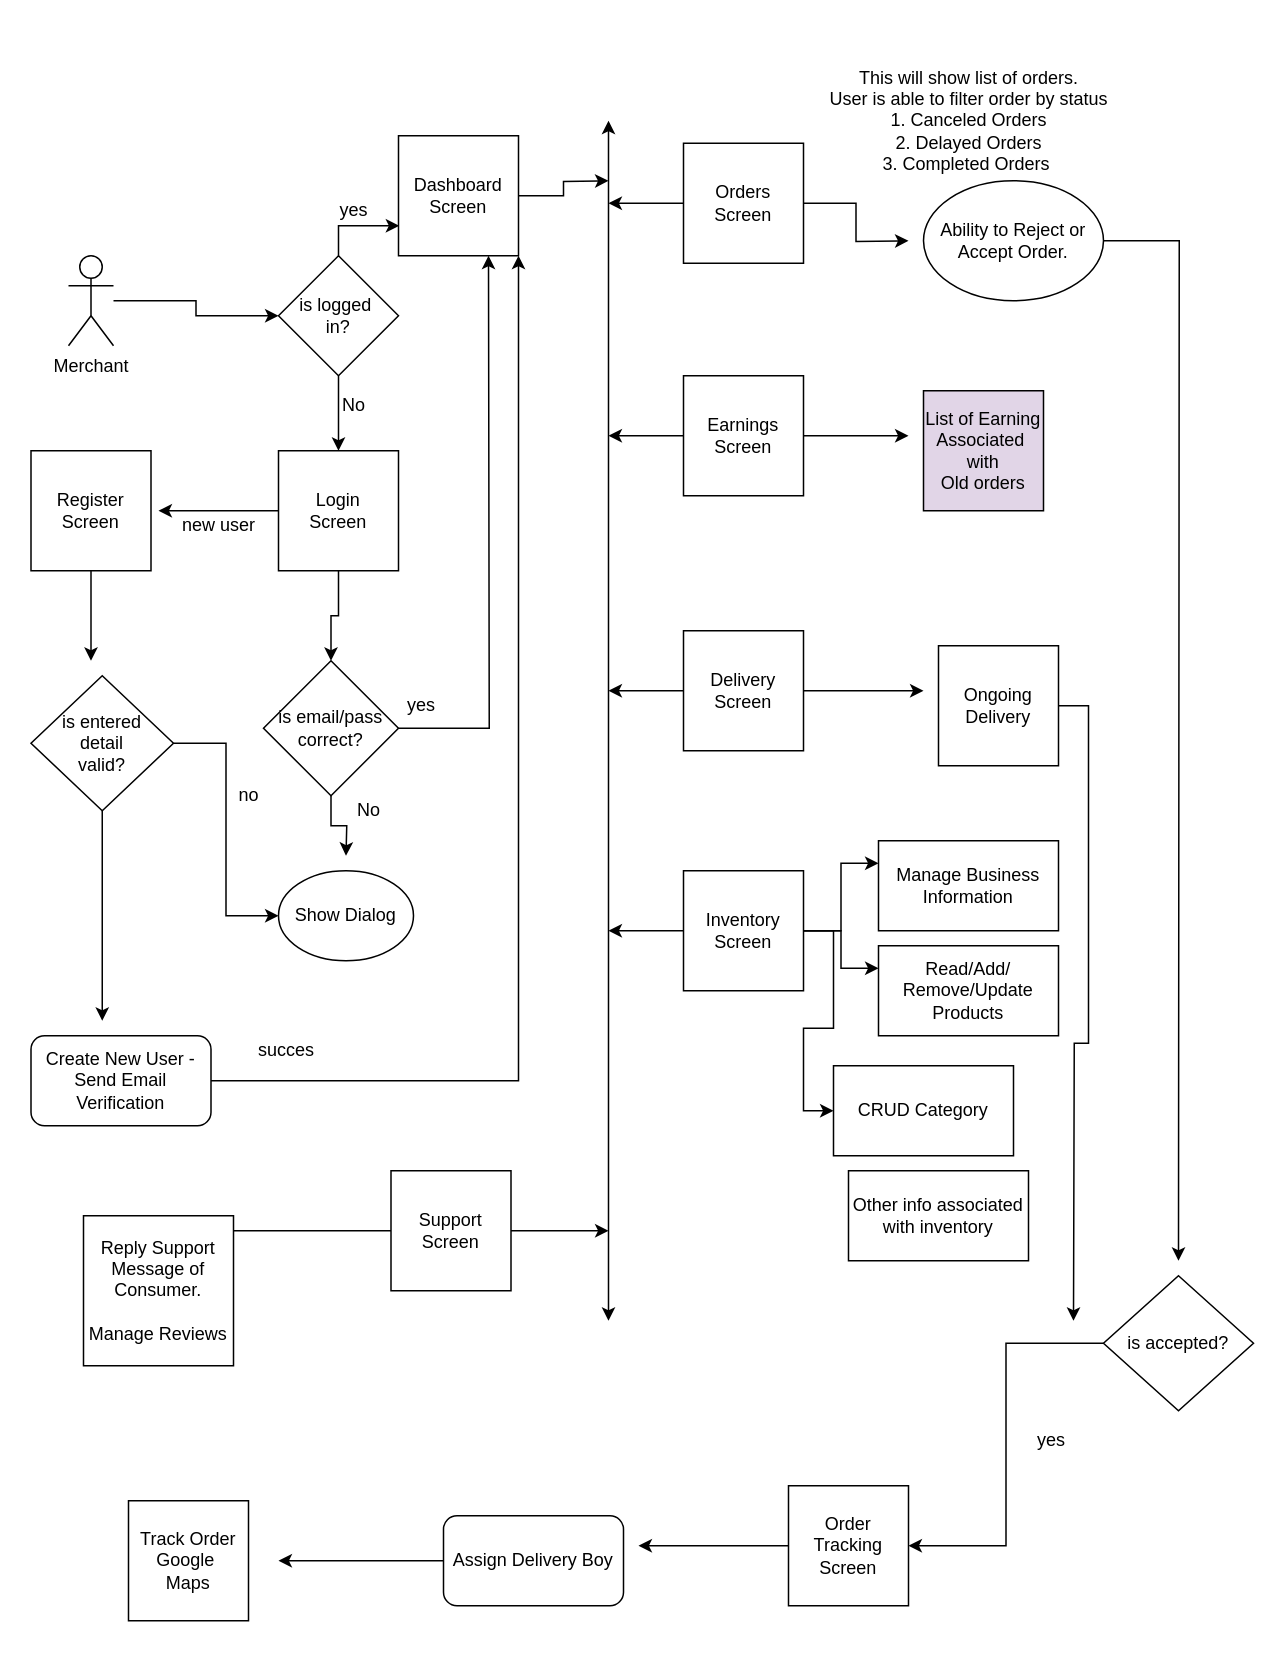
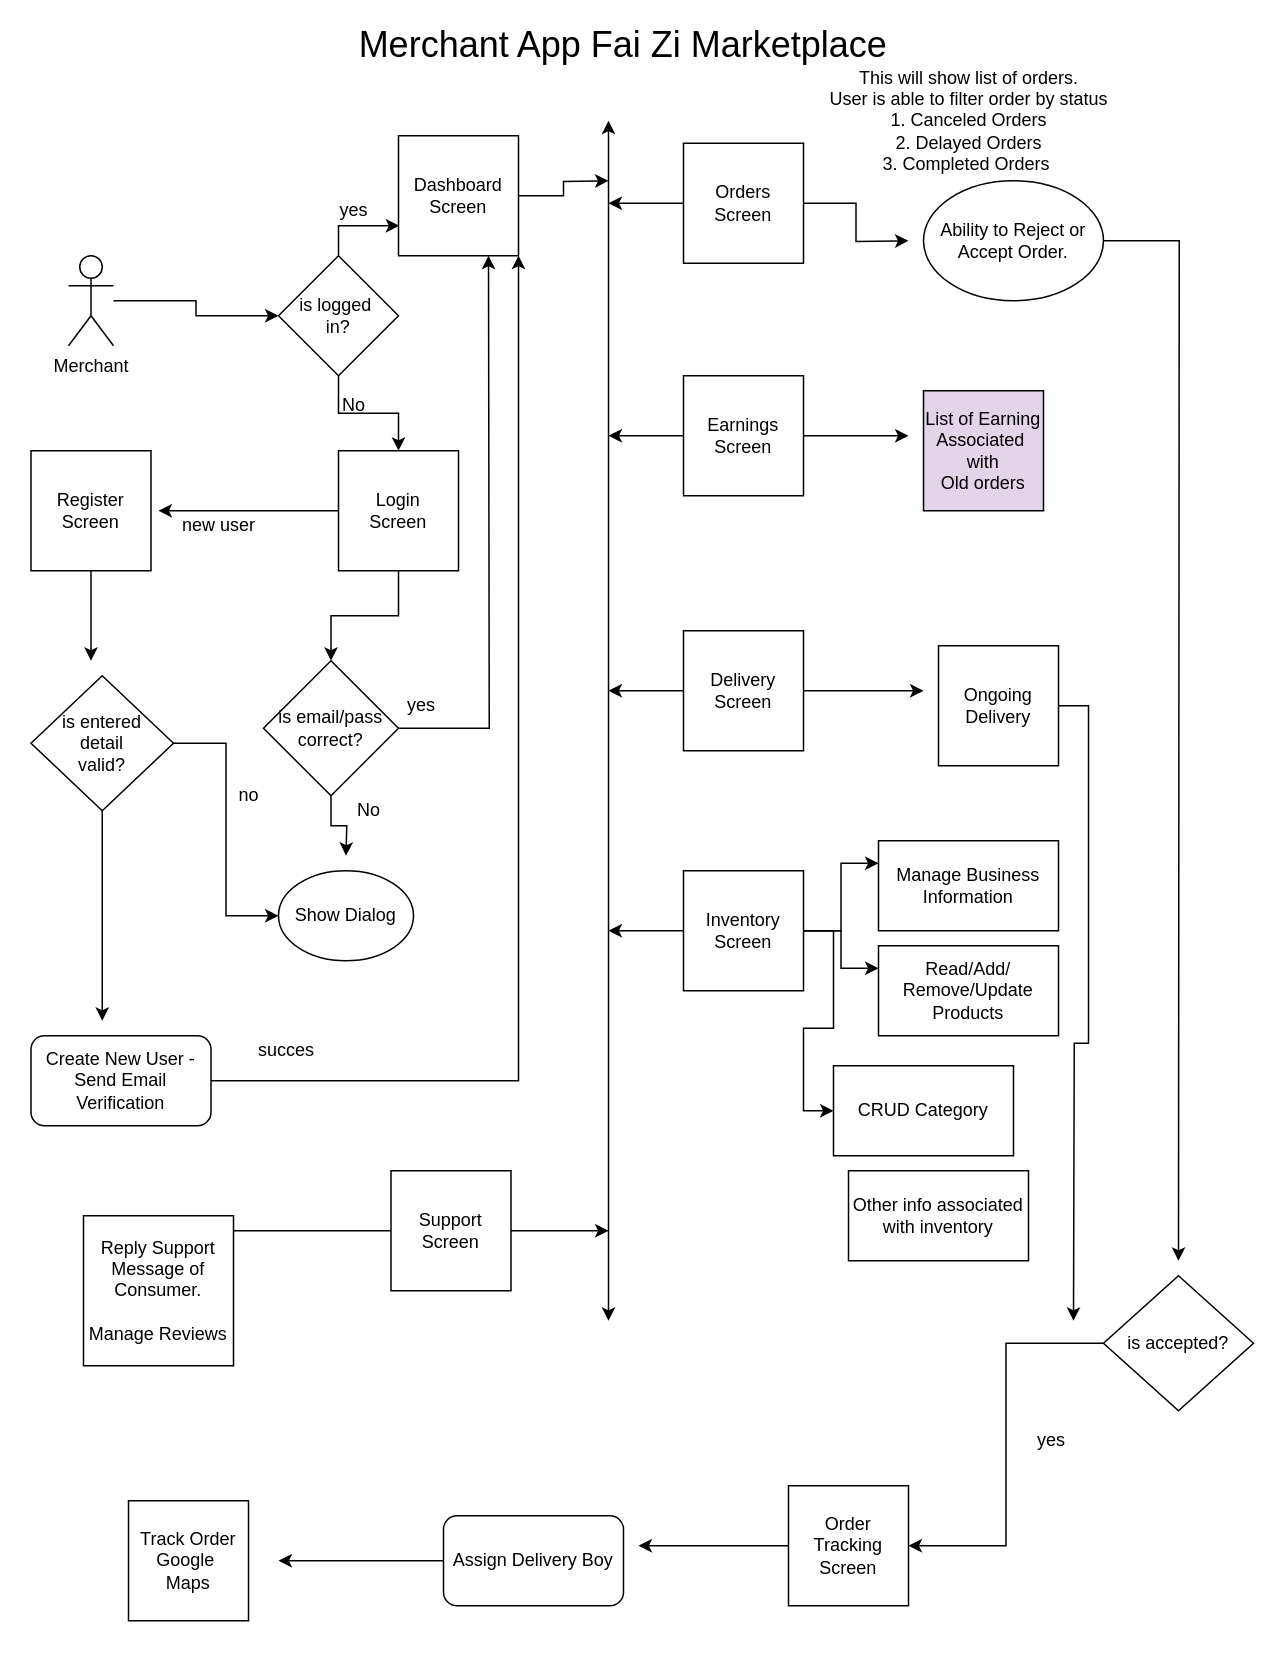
node "Merchant App Fai Zi Marketplace": added
node "Login Screen": moved (338, 511) -> (398, 511)
